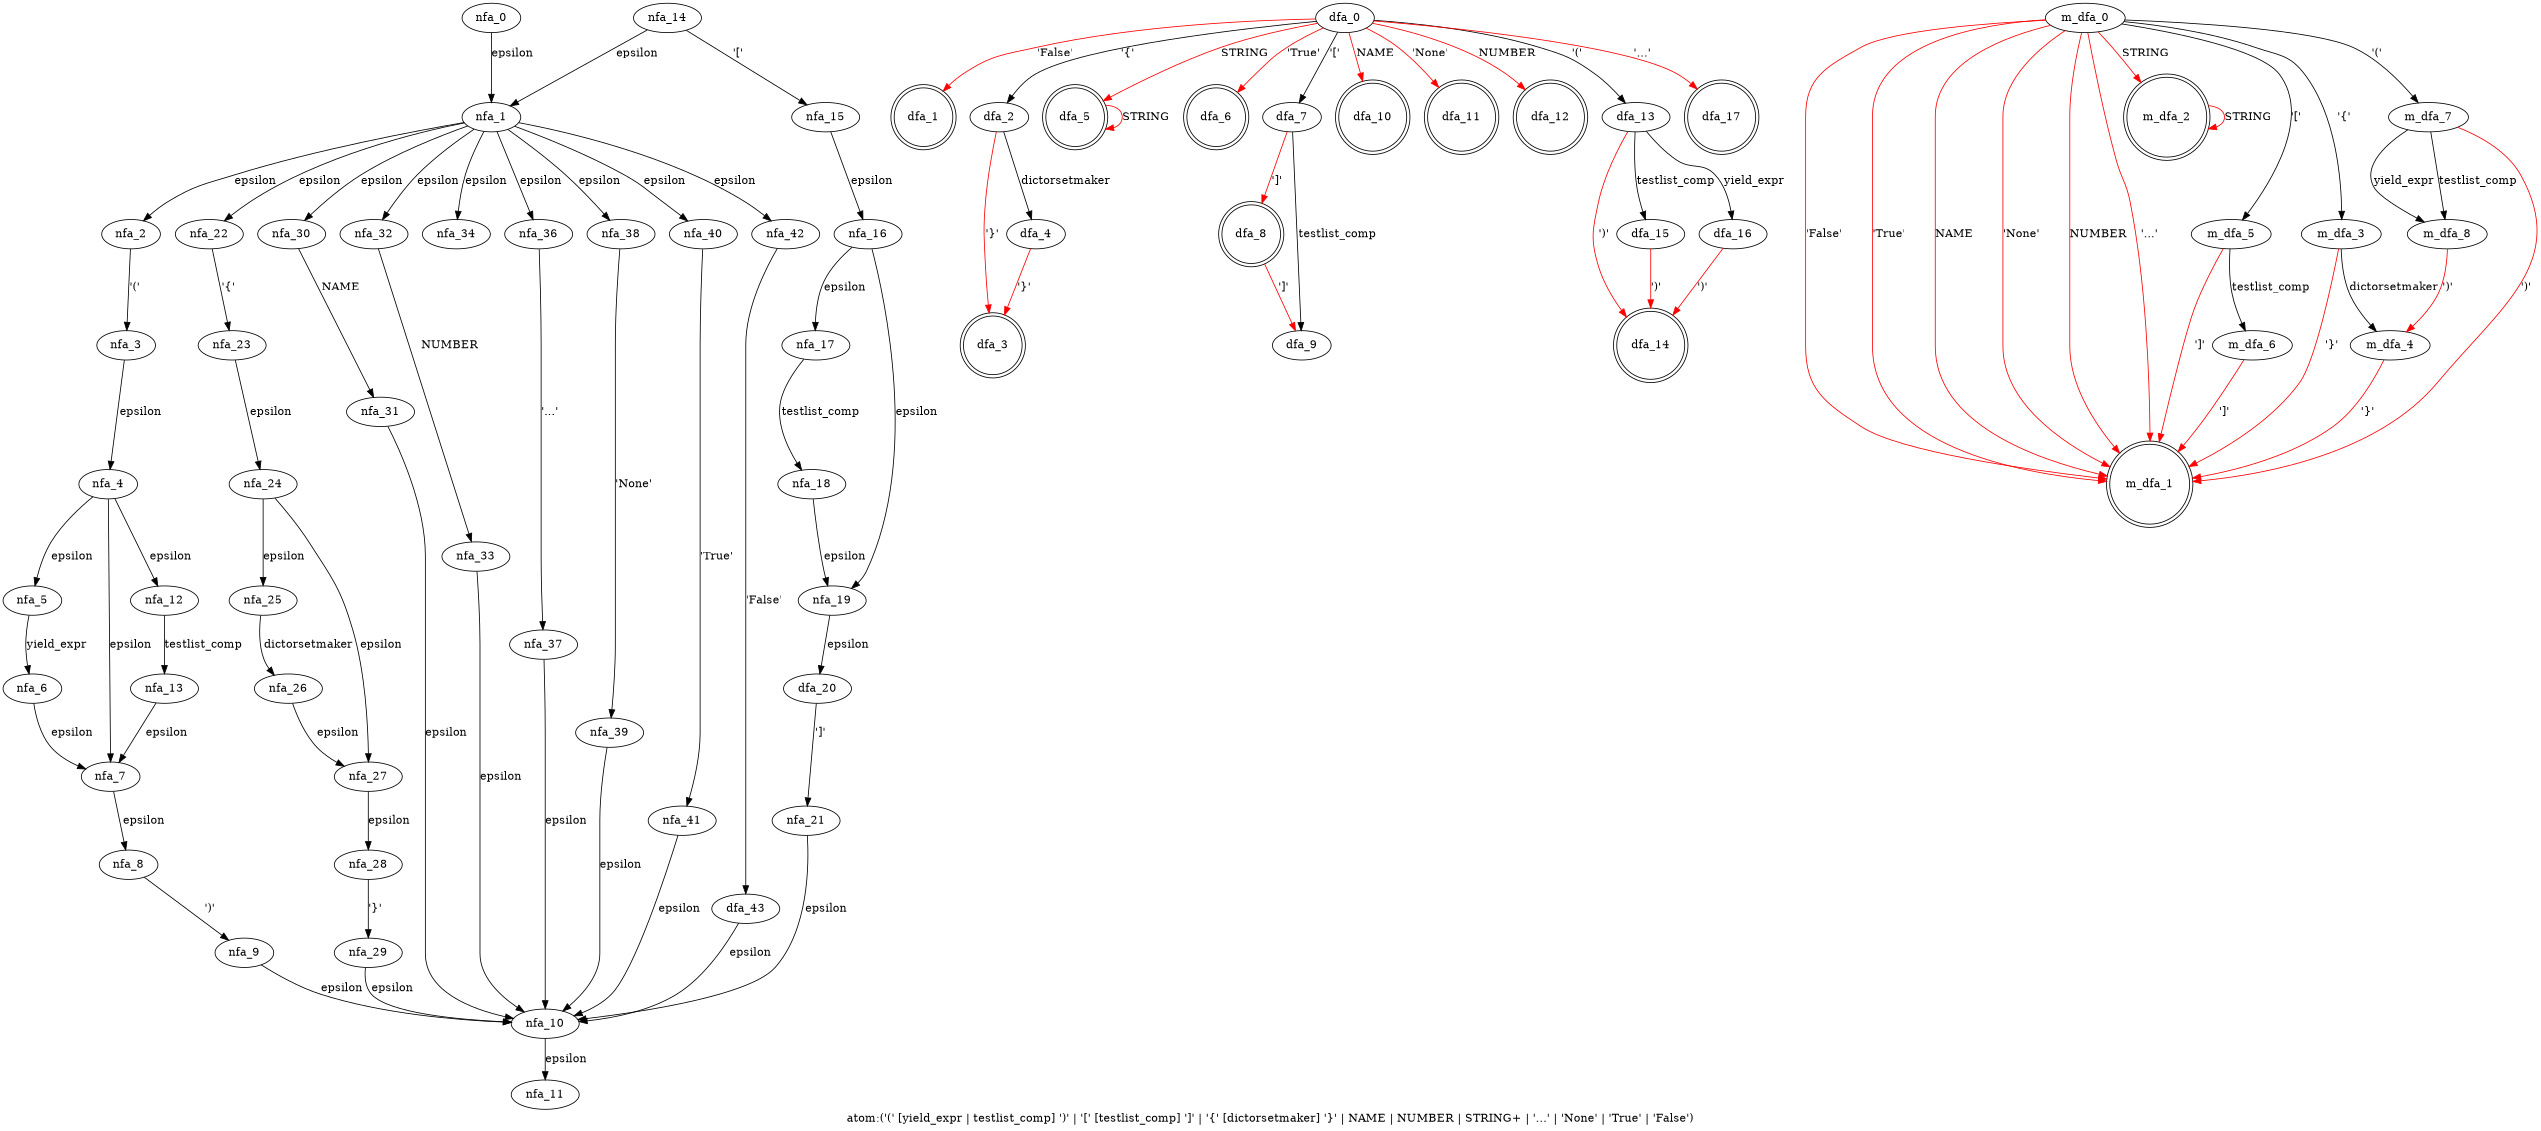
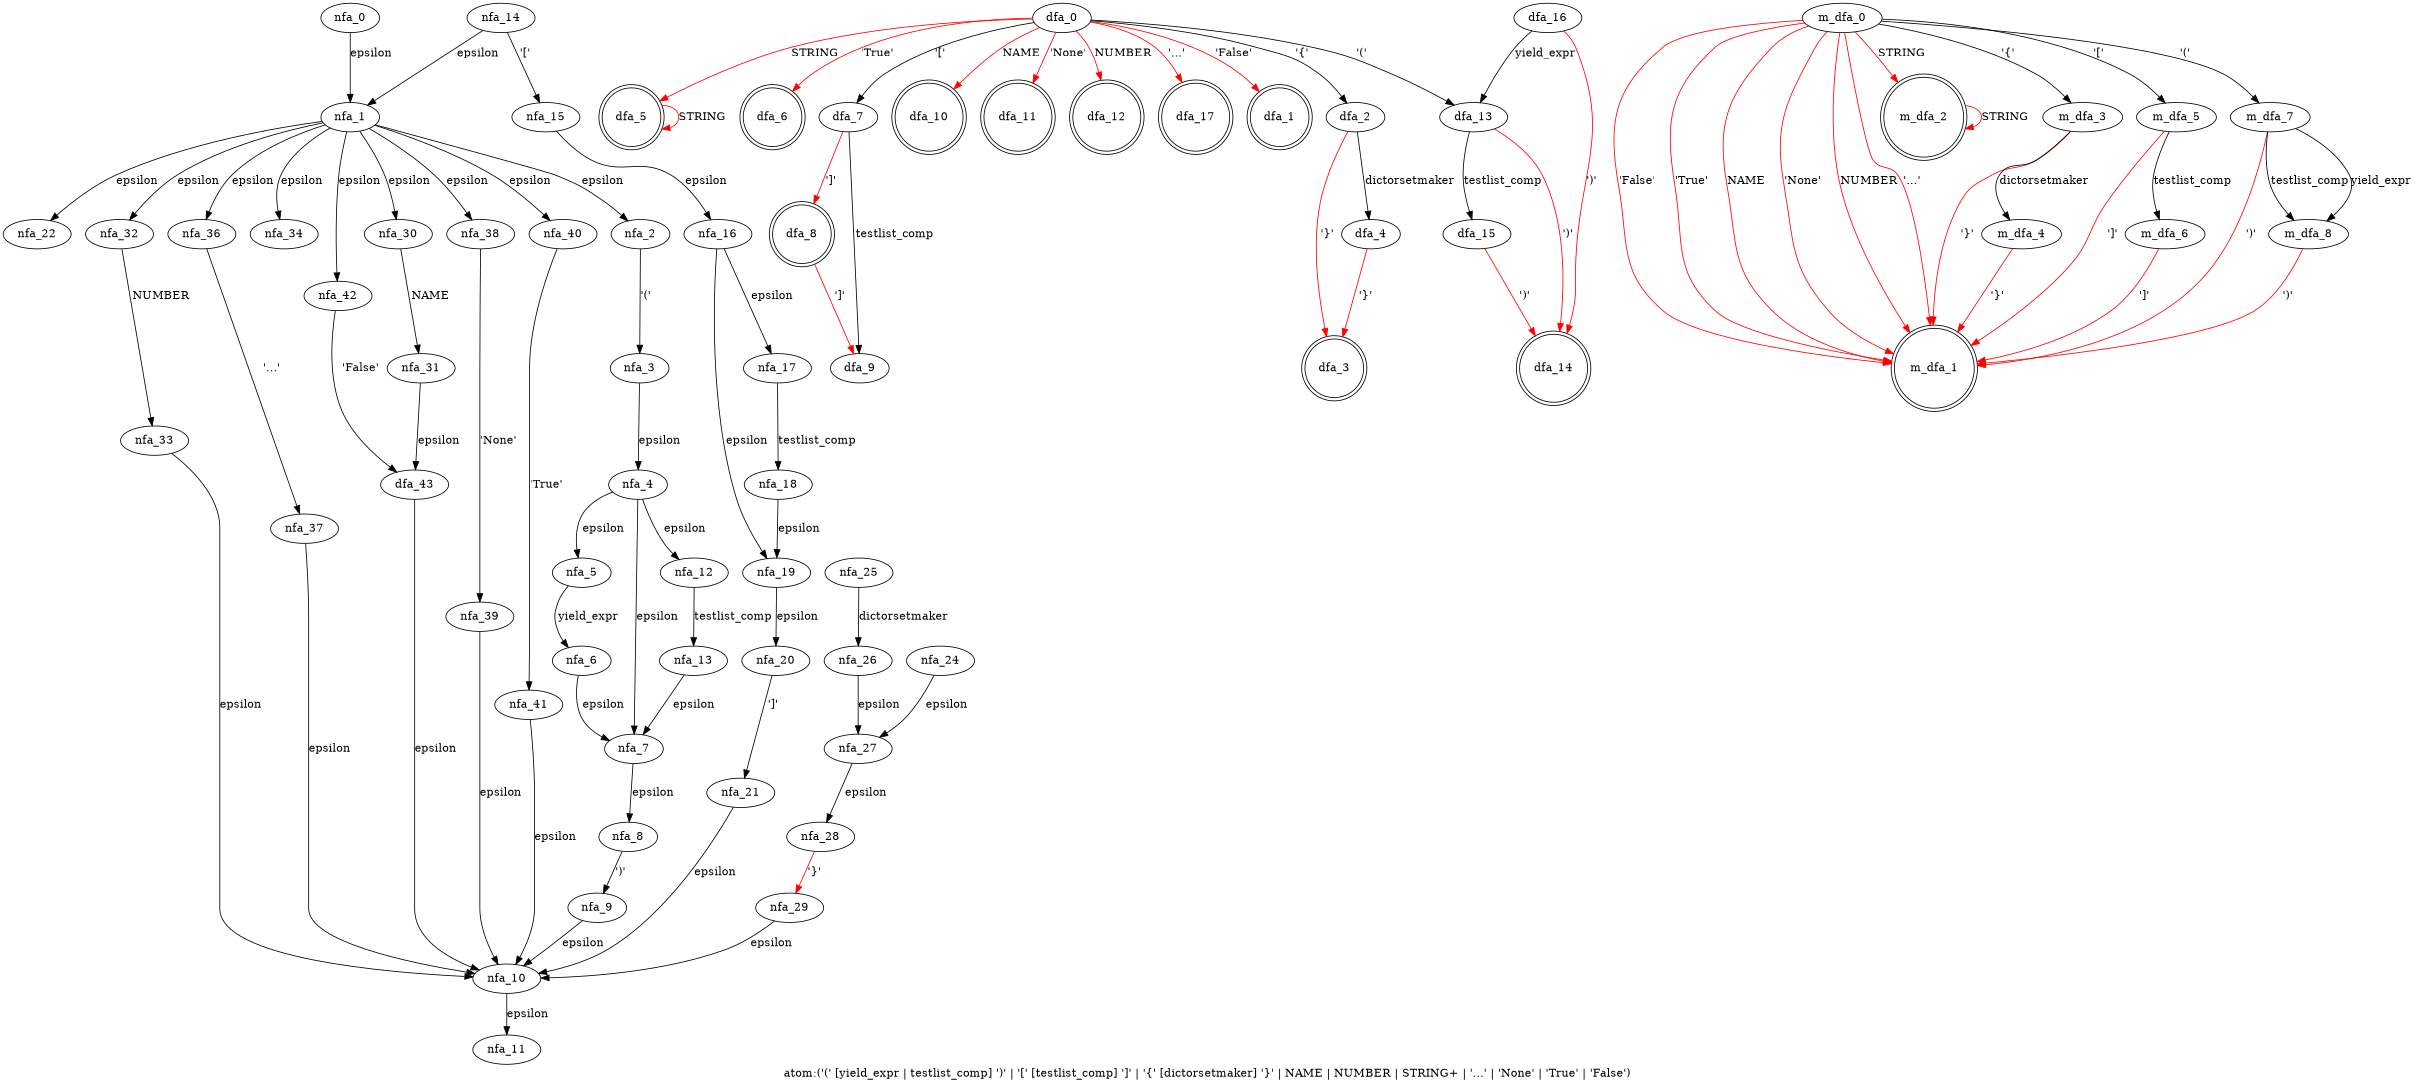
edge "dfa_13" -> "dfa_16": reversed
edge "m_dfa_8" -> "m_dfa_4": now "m_dfa_8" -> "m_dfa_1"
node "nfa_23": removed
edge "nfa_24" -> "nfa_25": removed, label "epsilon"
node "dfa_20": label "dfa_20" -> "nfa_20"
edge "nfa_31" -> "nfa_10": now "nfa_31" -> "dfa_43"
edge "nfa_28" -> "nfa_29": color black -> red
